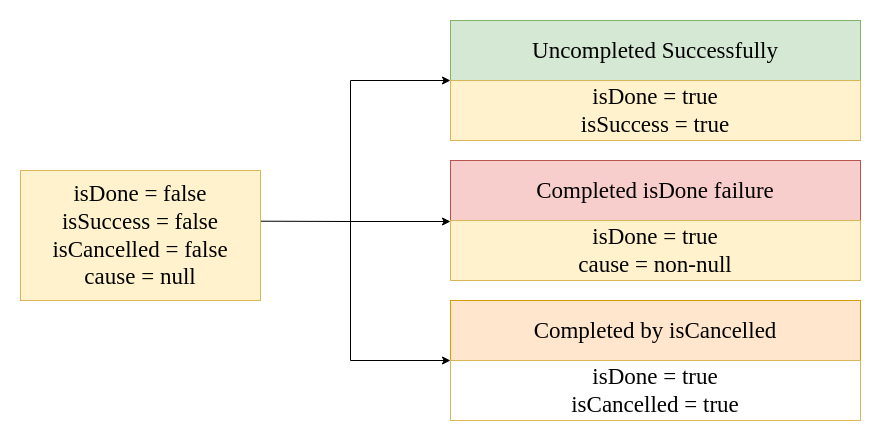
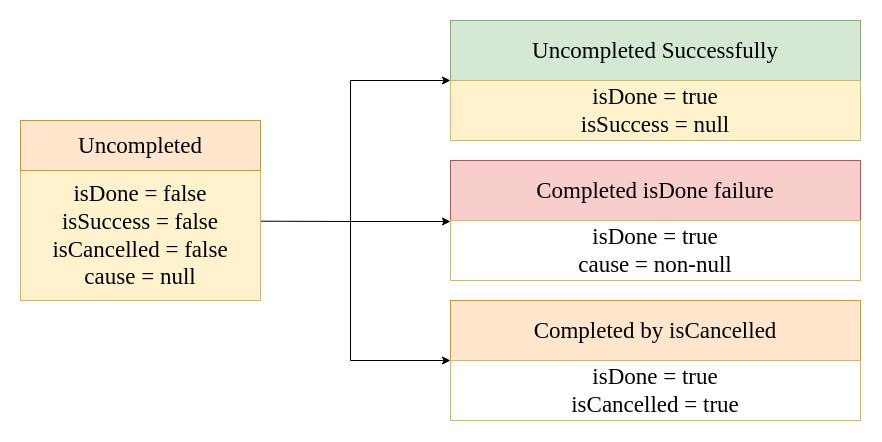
node "isDone = true isSuccess = true": label "isDone = true isSuccess = true" -> "isDone = true isSuccess = null"
node "Uncompleted": added
node "isDone = true cause = non-null": fillcolor #fff2cc -> #ffffff
